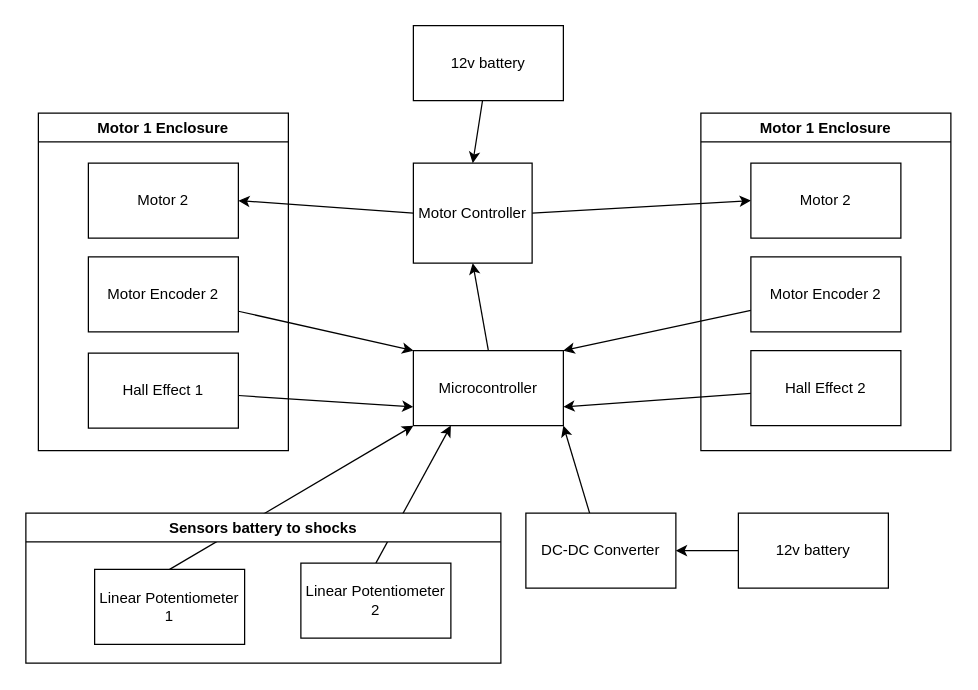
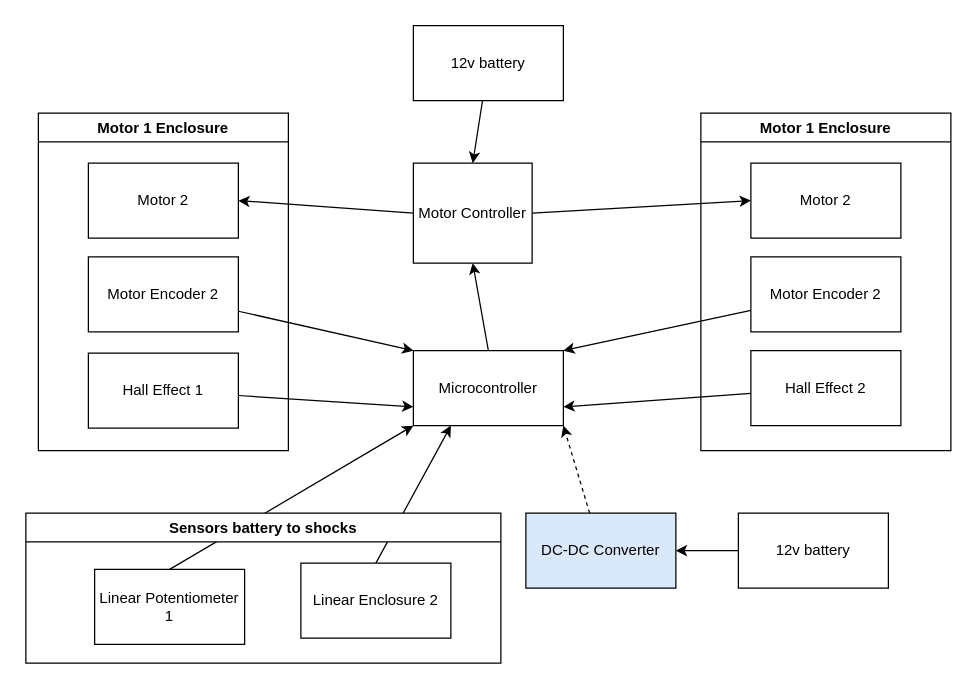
edge "DC-DC Converter" -> "Microcontroller": style solid -> dashed
node "DC-DC Converter": fillcolor #ffffff -> #dae8fc
node "Linear Potentiometer 2": label "Linear Potentiometer 2" -> "Linear Enclosure 2"
